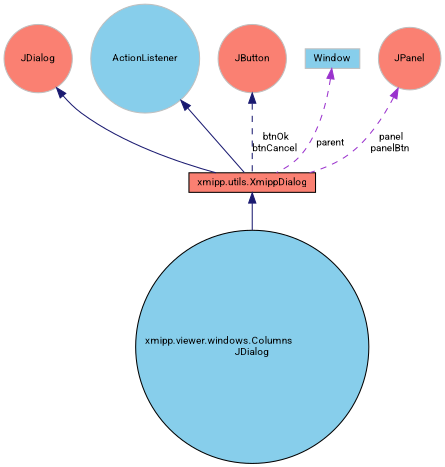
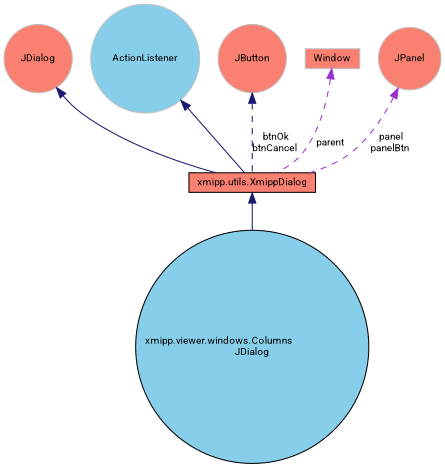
node "Window": fillcolor skyblue -> salmon
